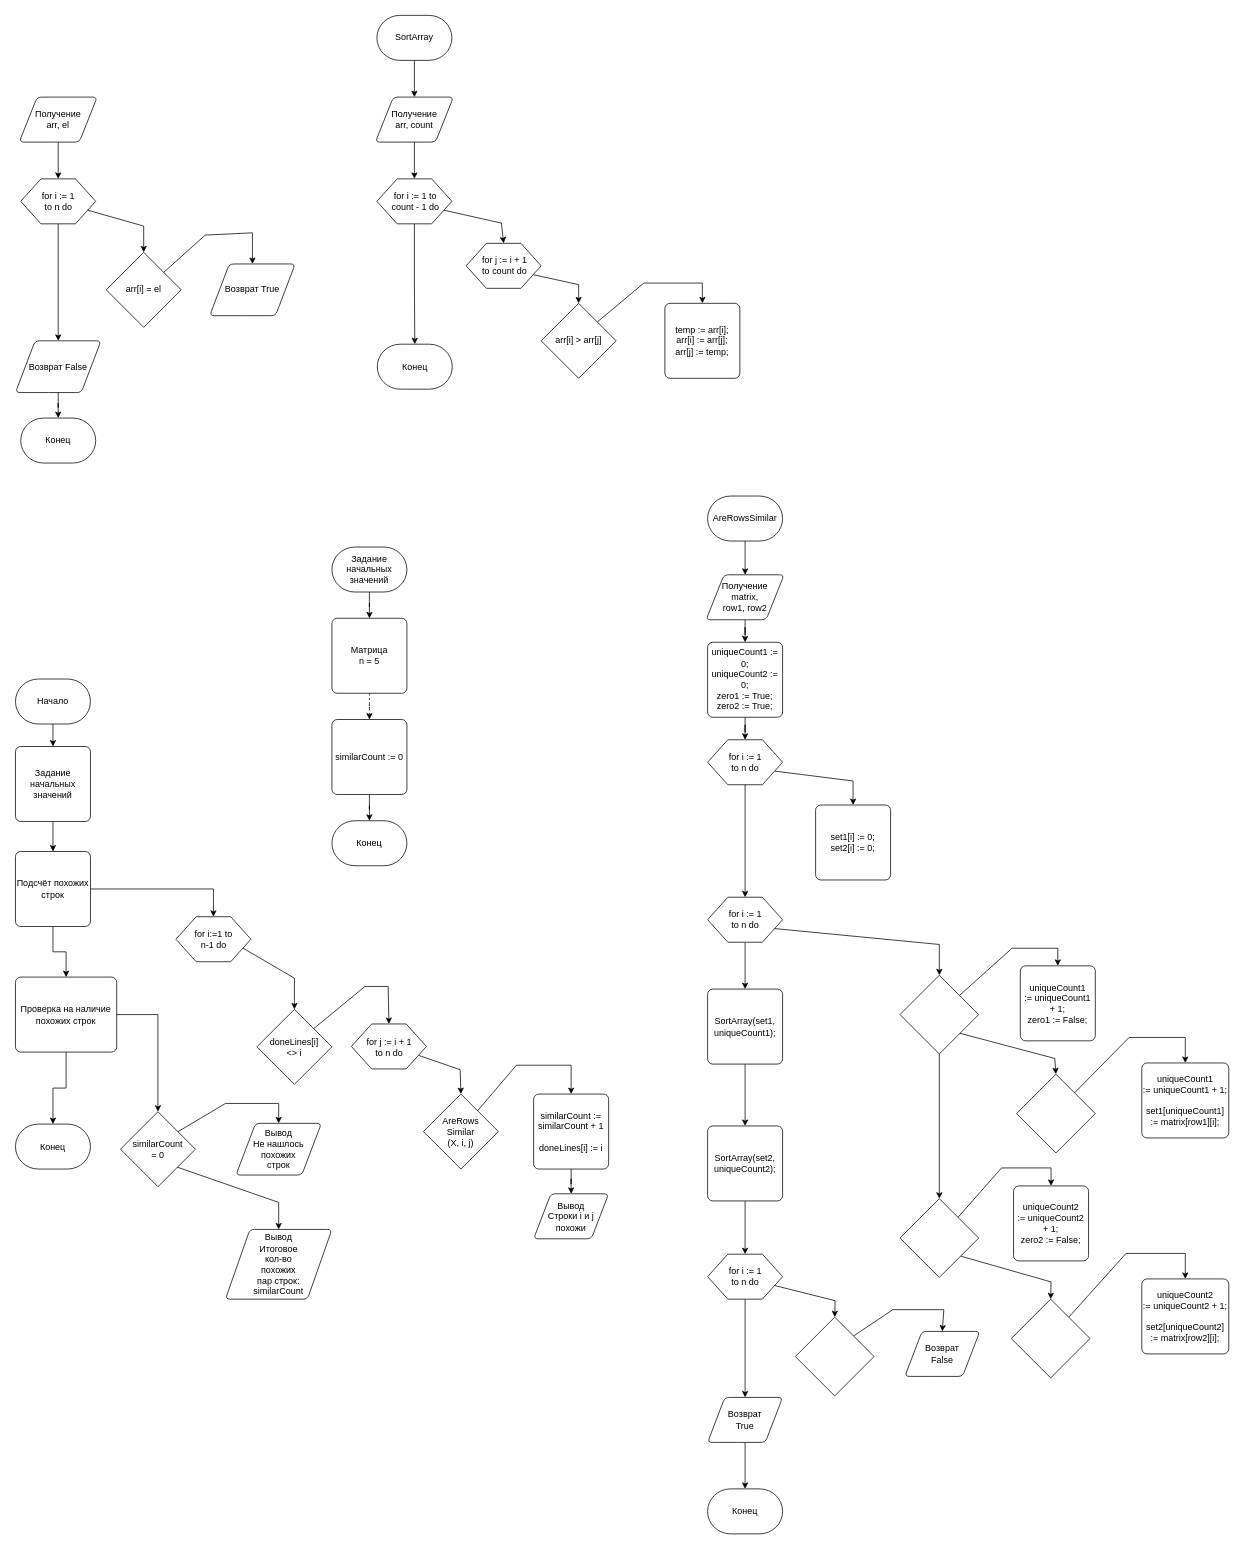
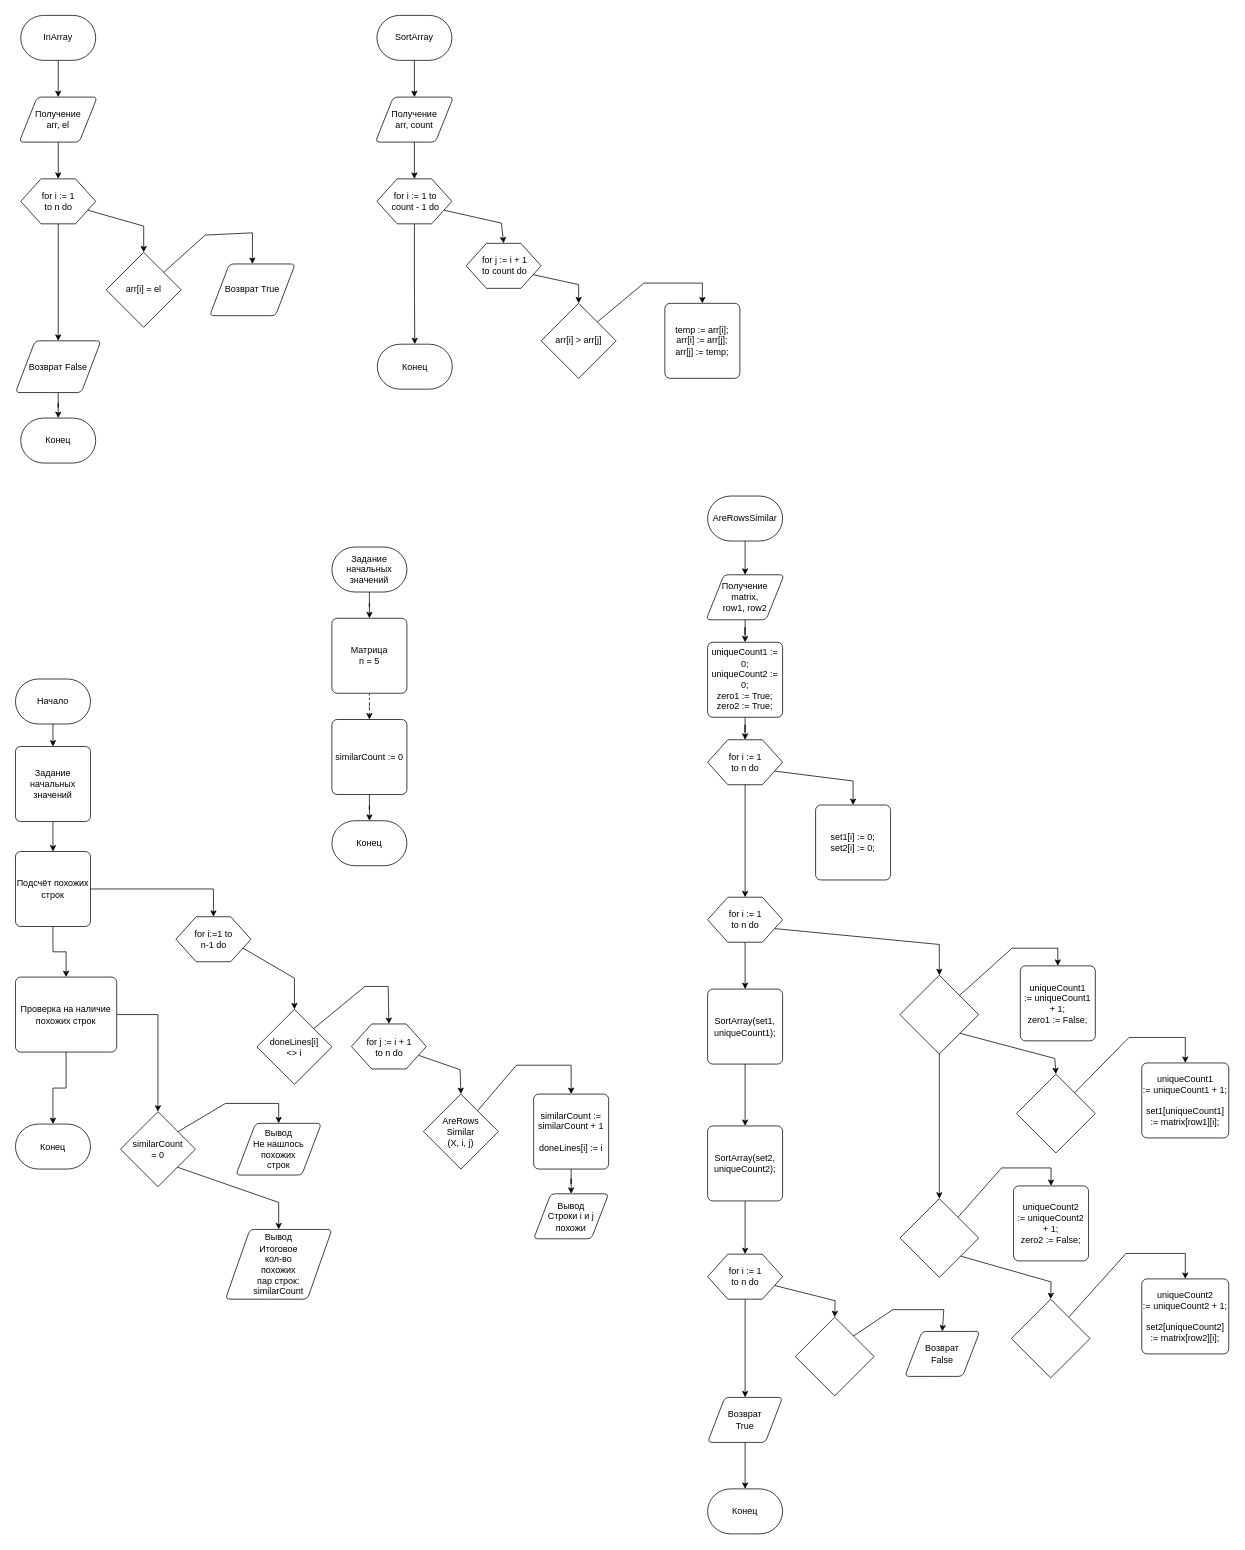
node "InArray": added
edge "InArray" -> "Получение arr, el": added
